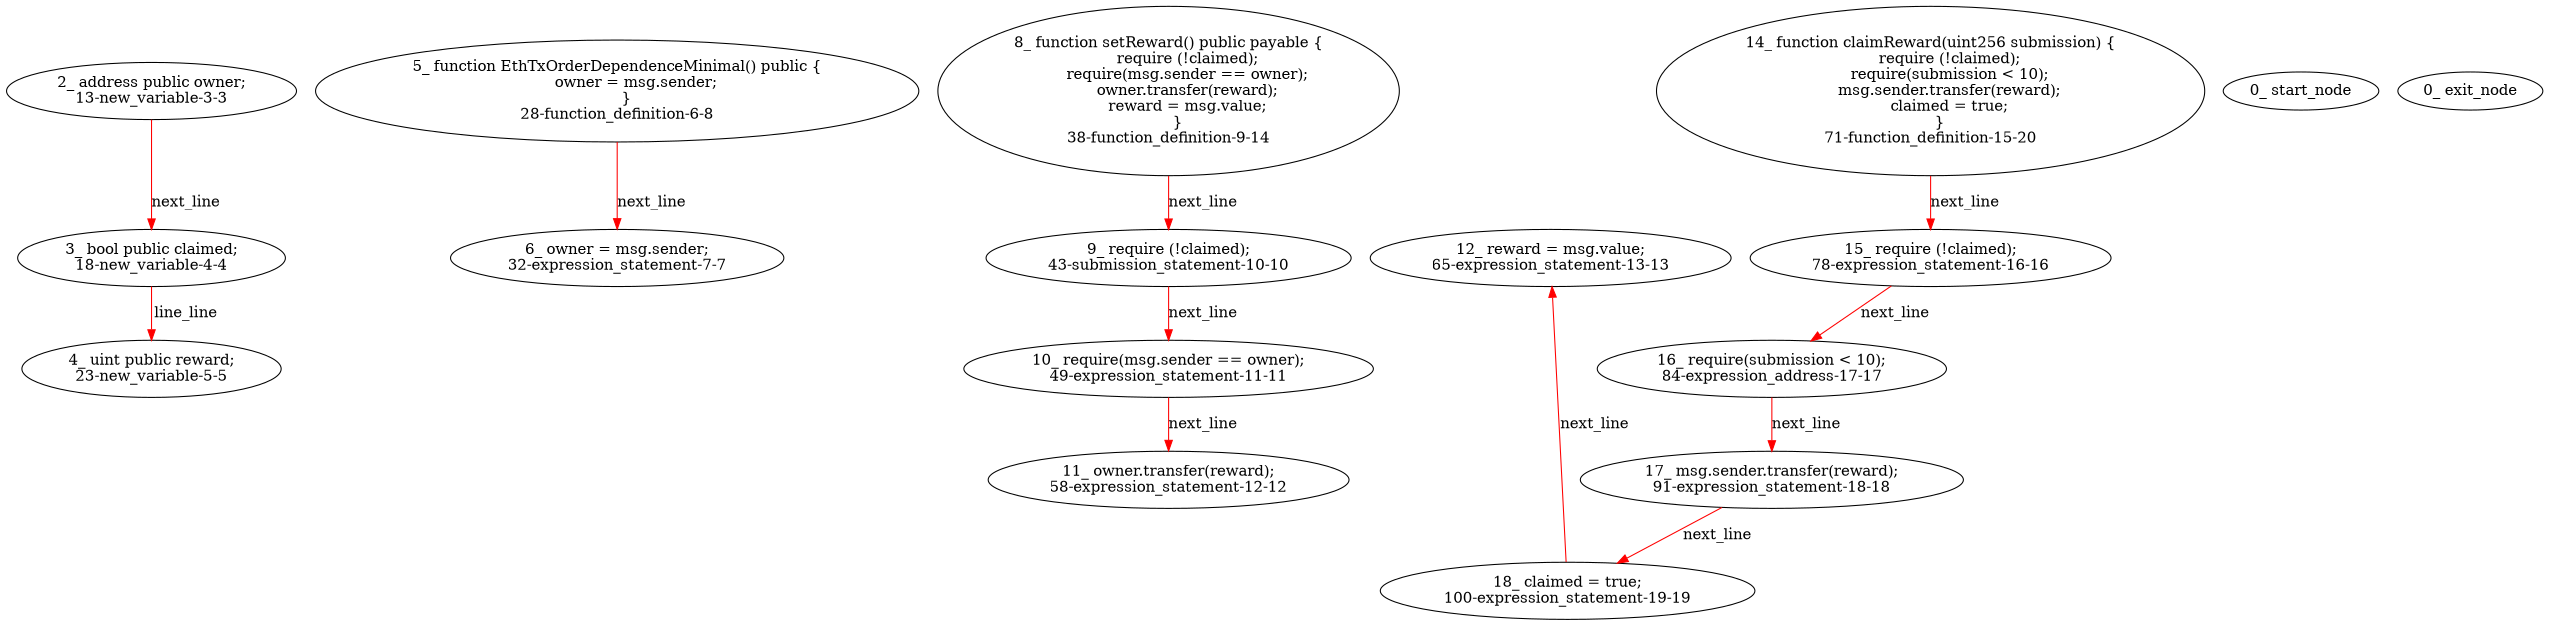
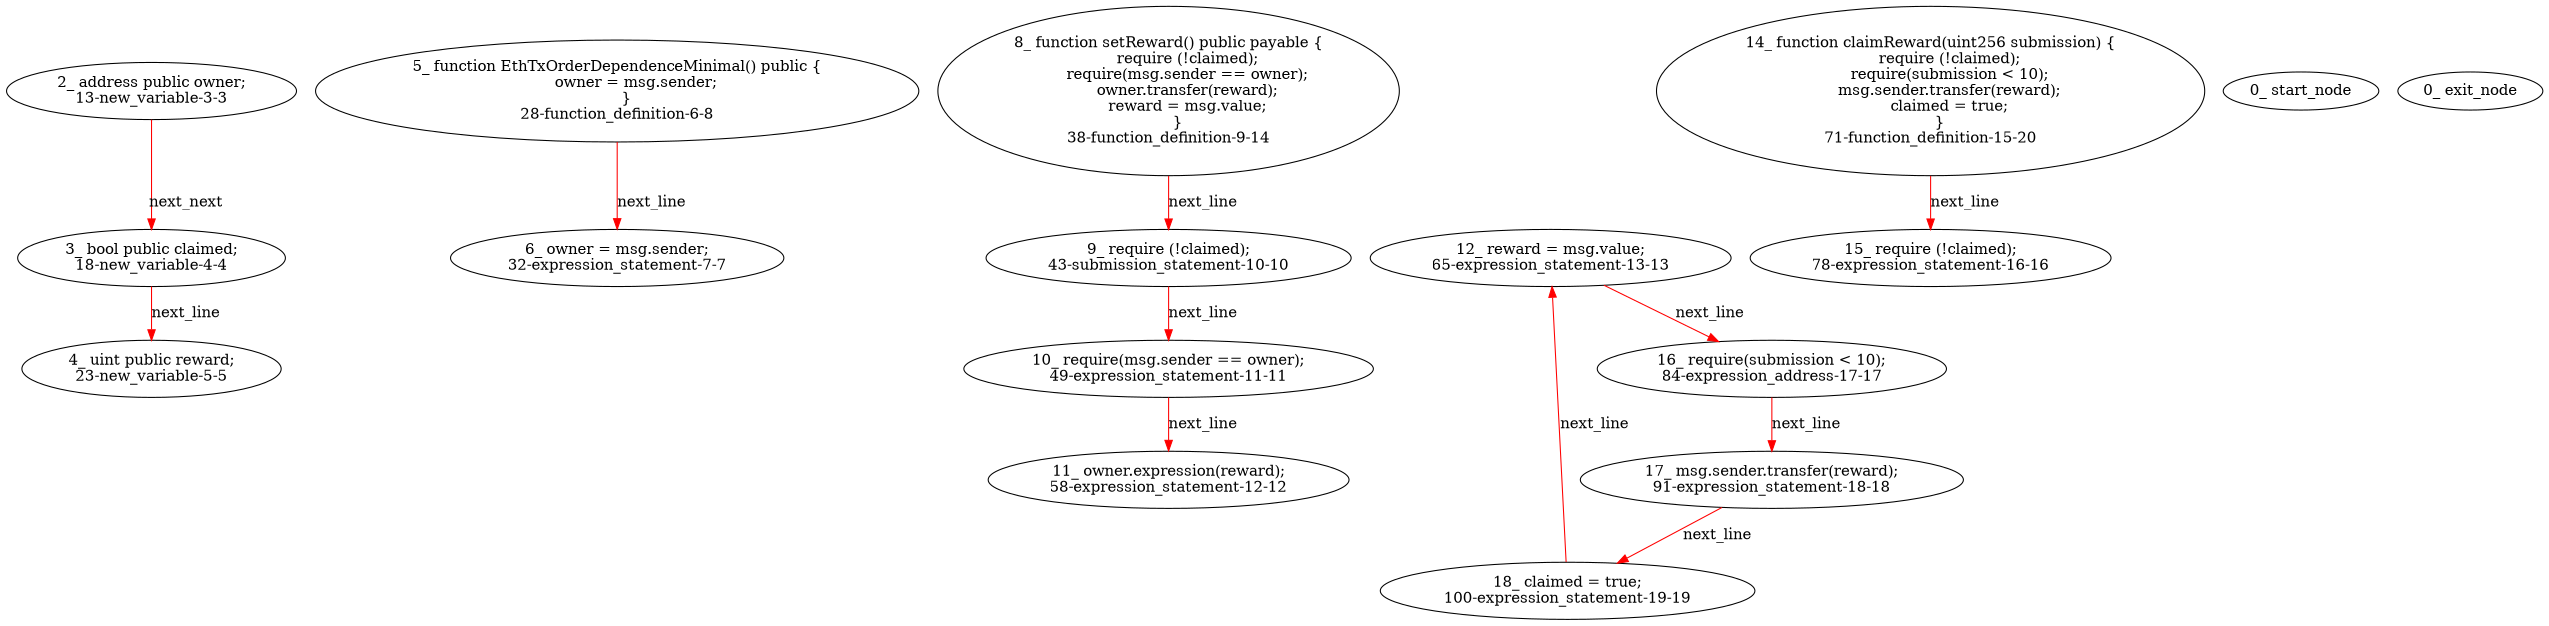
edge "2_ address public owner; 13-new_variable-3-3" -> "3_ bool public claimed; 18-new_variable-4-4": label "next_line" -> "next_next"
edge "15_ require (!claimed); 78-expression_statement-16-16" -> "16_ require(submission < 10); 84-expression_address-17-17": now "12_ reward = msg.value; 65-expression_statement-13-13" -> "16_ require(submission < 10); 84-expression_address-17-17"
edge "3_ bool public claimed; 18-new_variable-4-4" -> "4_ uint public reward; 23-new_variable-5-5": label "line_line" -> "next_line"
node "11_ owner.transfer(reward); 58-expression_statement-12-12": label "11_ owner.transfer(reward); 58-expression_statement-12-12" -> "11_ owner.expression(reward); 58-expression_statement-12-12"
